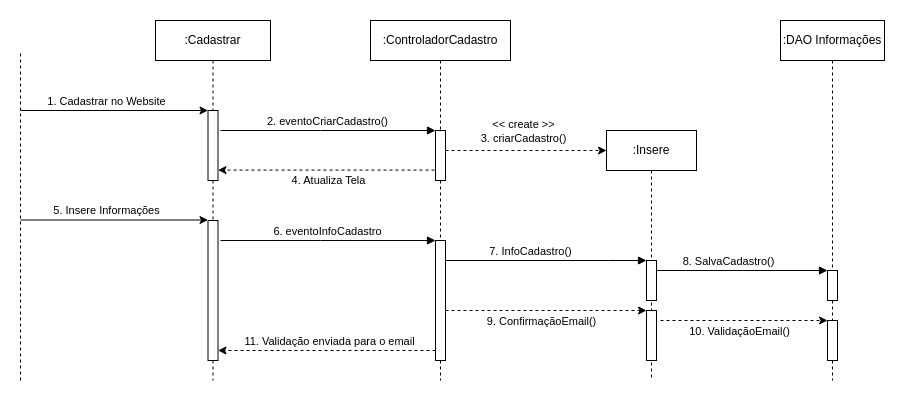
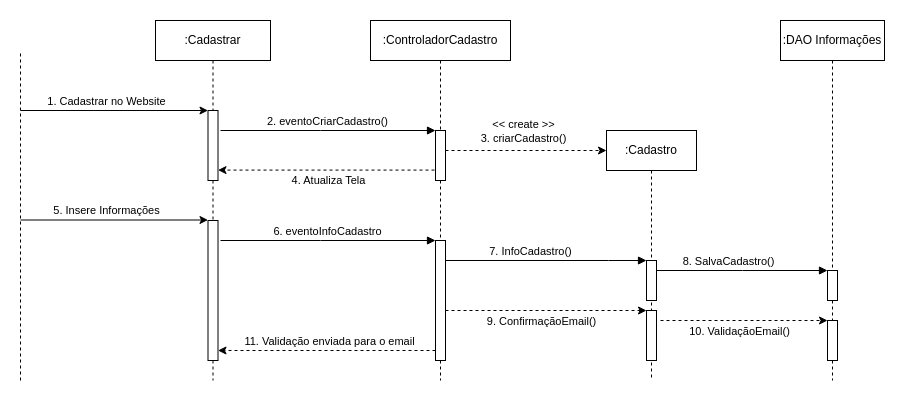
node ":Insere": label ":Insere" -> ":Cadastro"
